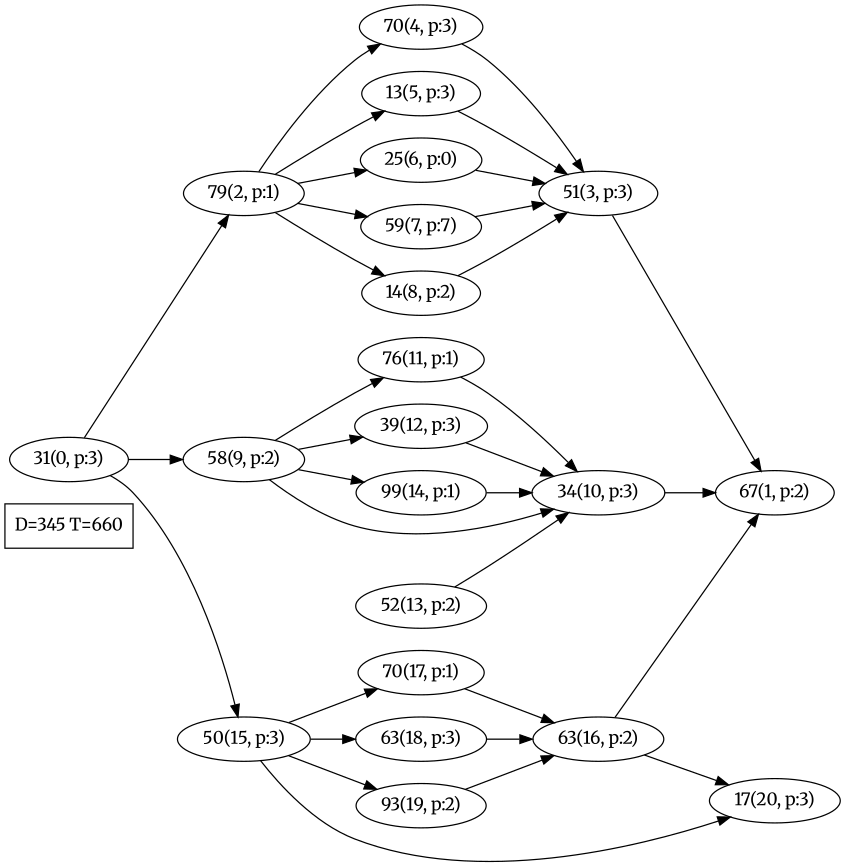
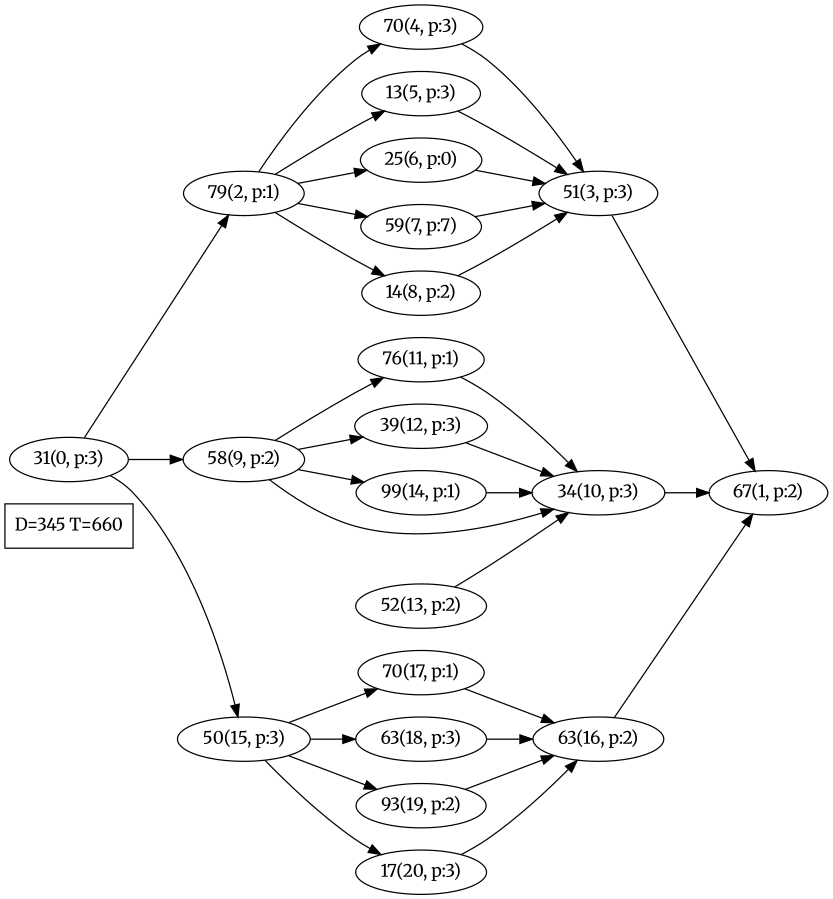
edge "63(16, p:2)" -> "17(20, p:3)": reversed
